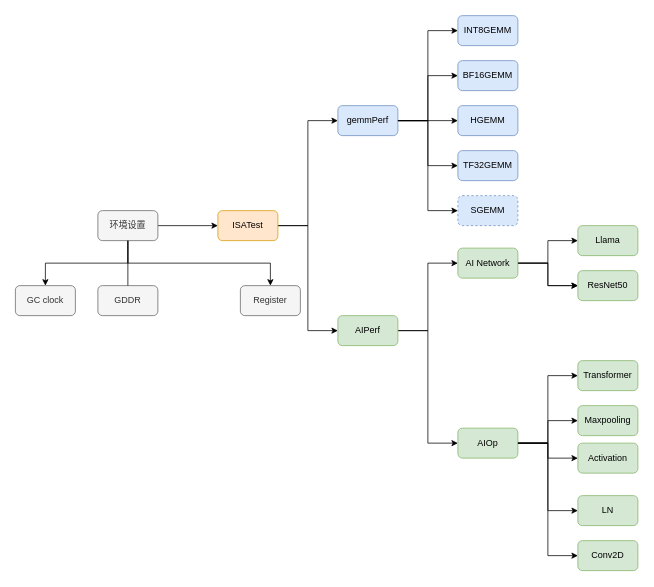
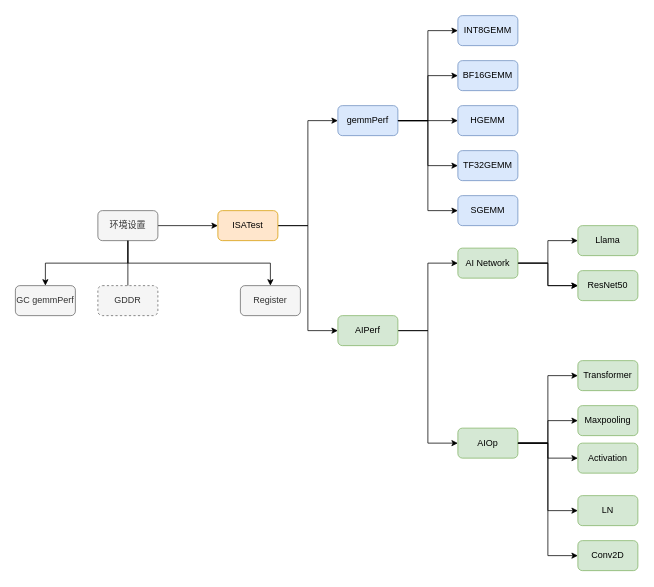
node "SGEMM": style dashed -> solid
node "GC clock": label "GC clock" -> "GC gemmPerf"
node "GDDR": style solid -> dashed
